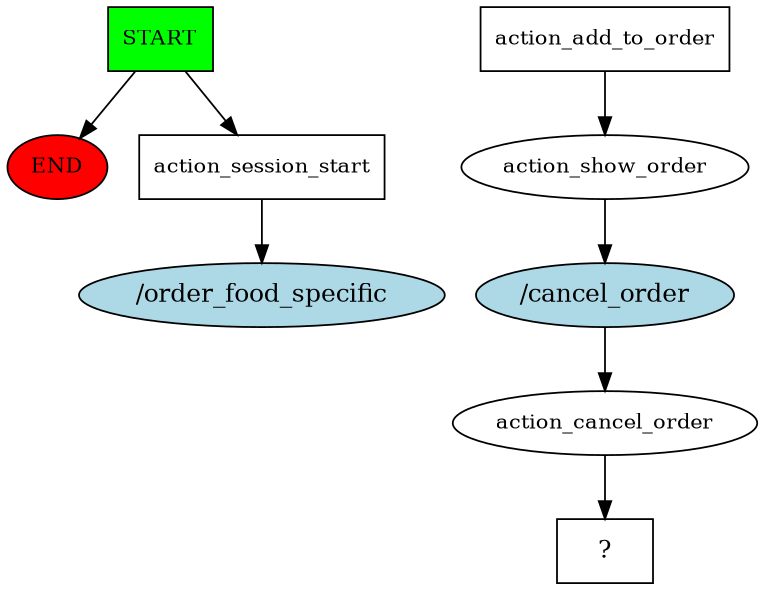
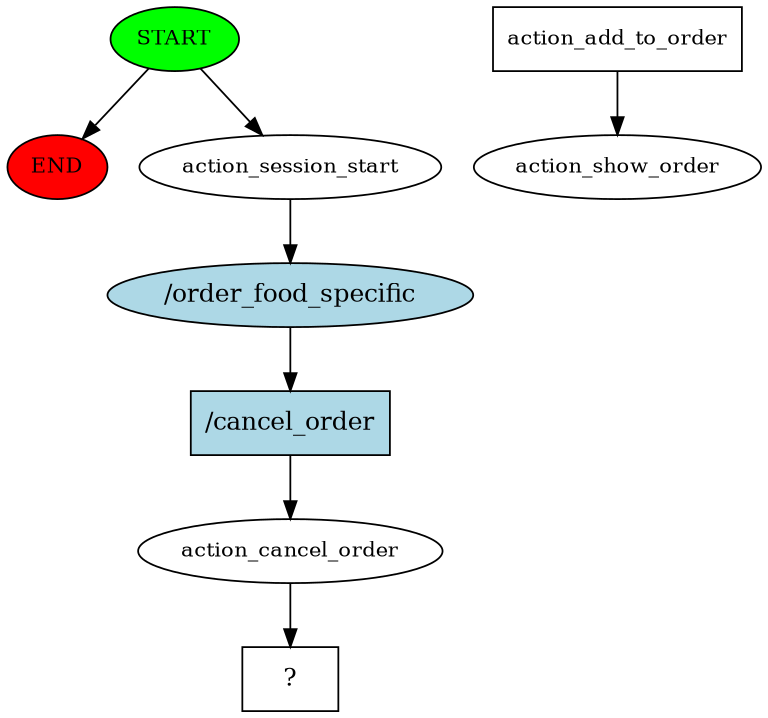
node "START": shape box -> ellipse
node "action_session_start": shape box -> ellipse
edge "action_show_order" -> "/cancel_order": now "/order_food_specific" -> "/cancel_order"
node "/cancel_order": shape ellipse -> box
